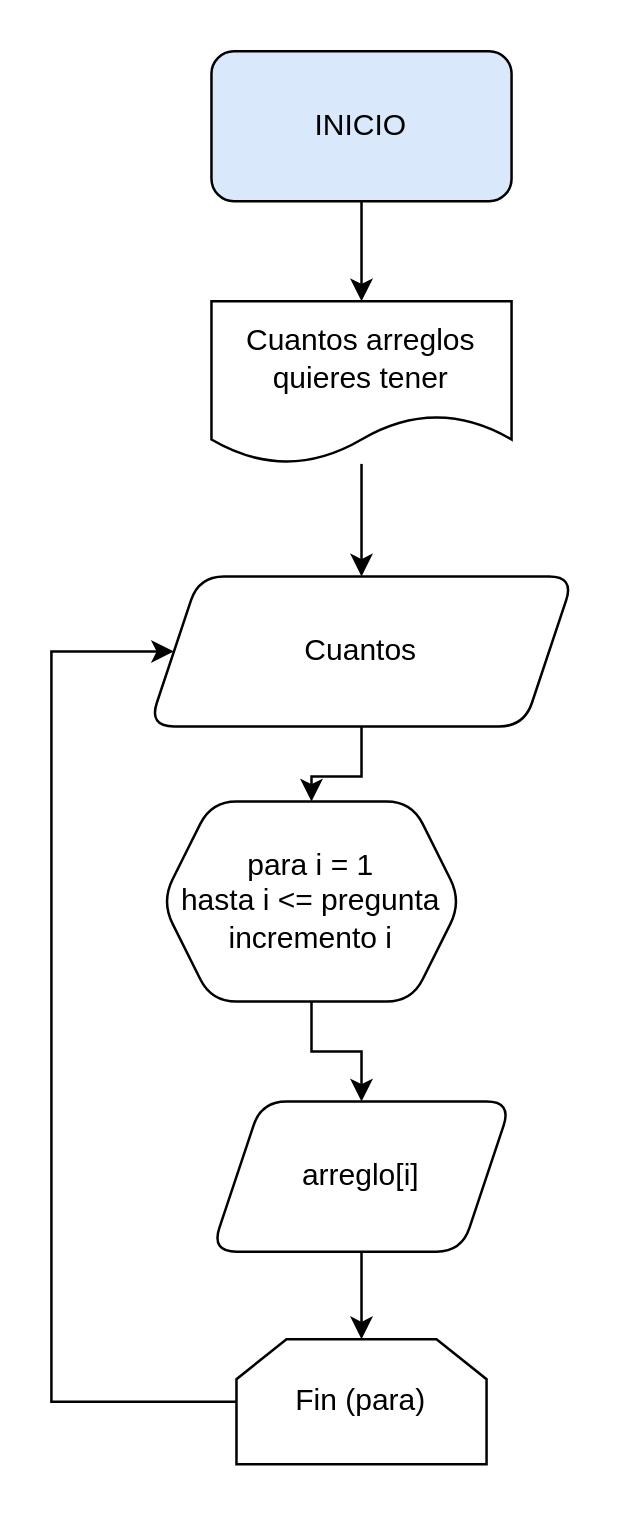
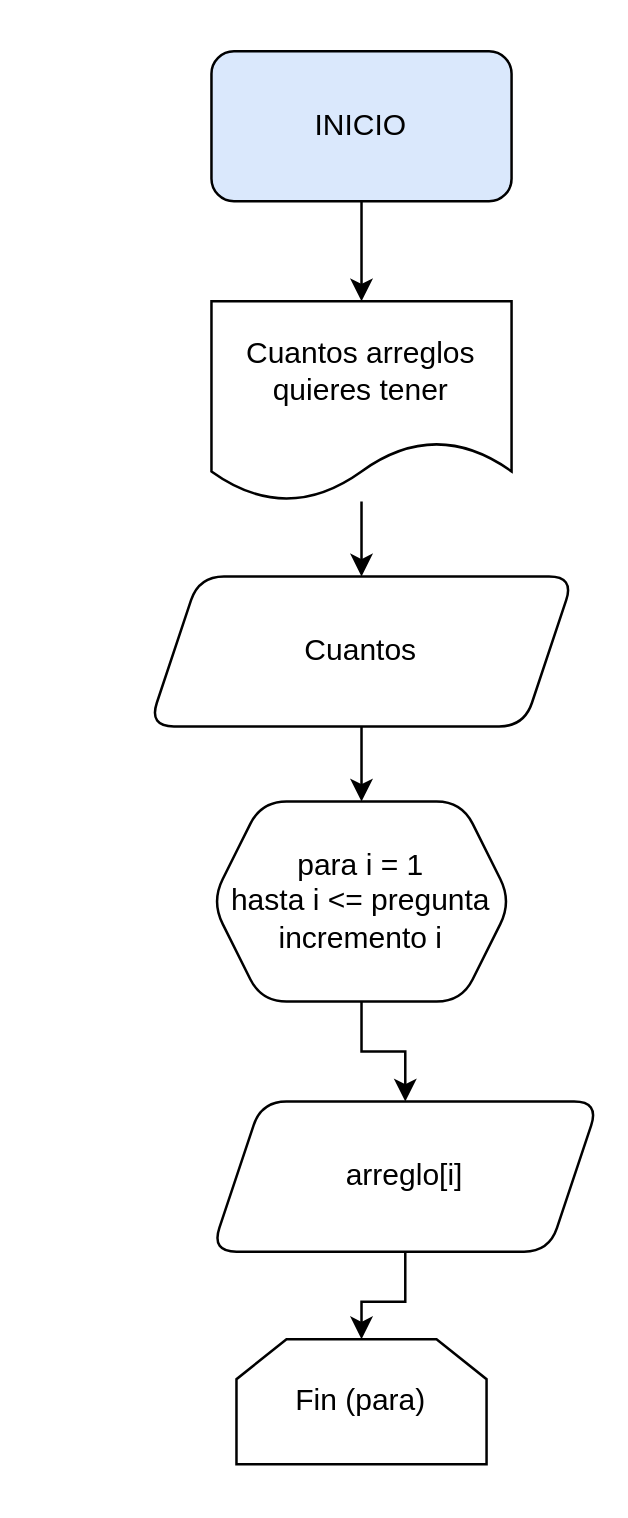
node "Cuantos arreglos quieres tener": size 300x163 -> 300x200
node "para i = 1 hasta i <= pregunta incremento i": moved (311, 901) -> (361, 901)
edge "Fin (para)" -> "Cuantos": removed
node "arreglo[i]": size 300x150 -> 388x150
